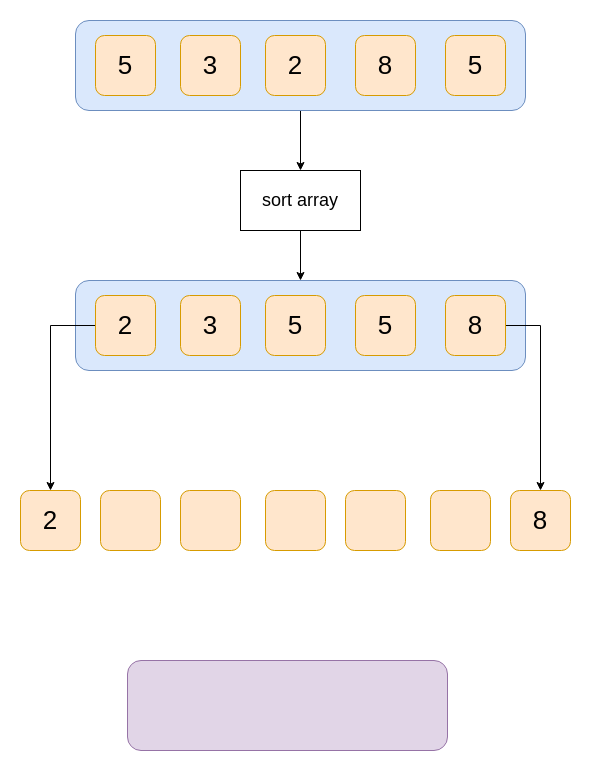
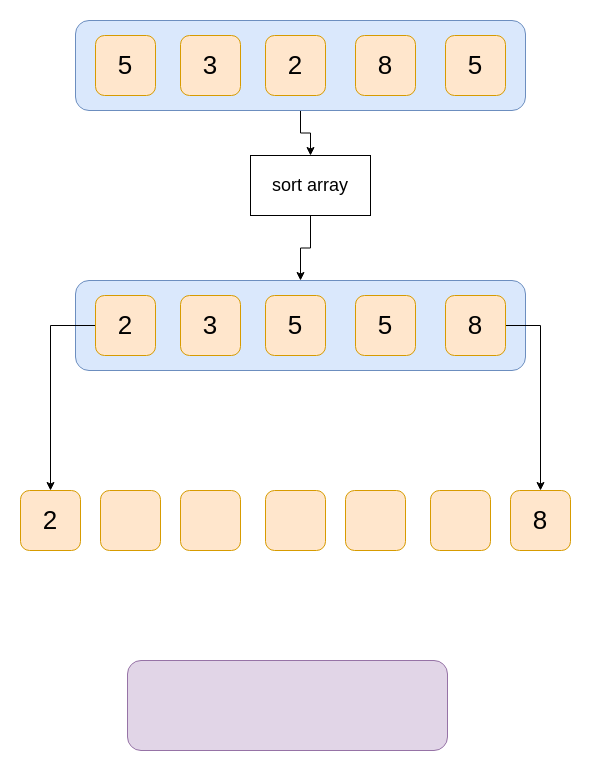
node "sort array": moved (301, 201) -> (311, 186)
